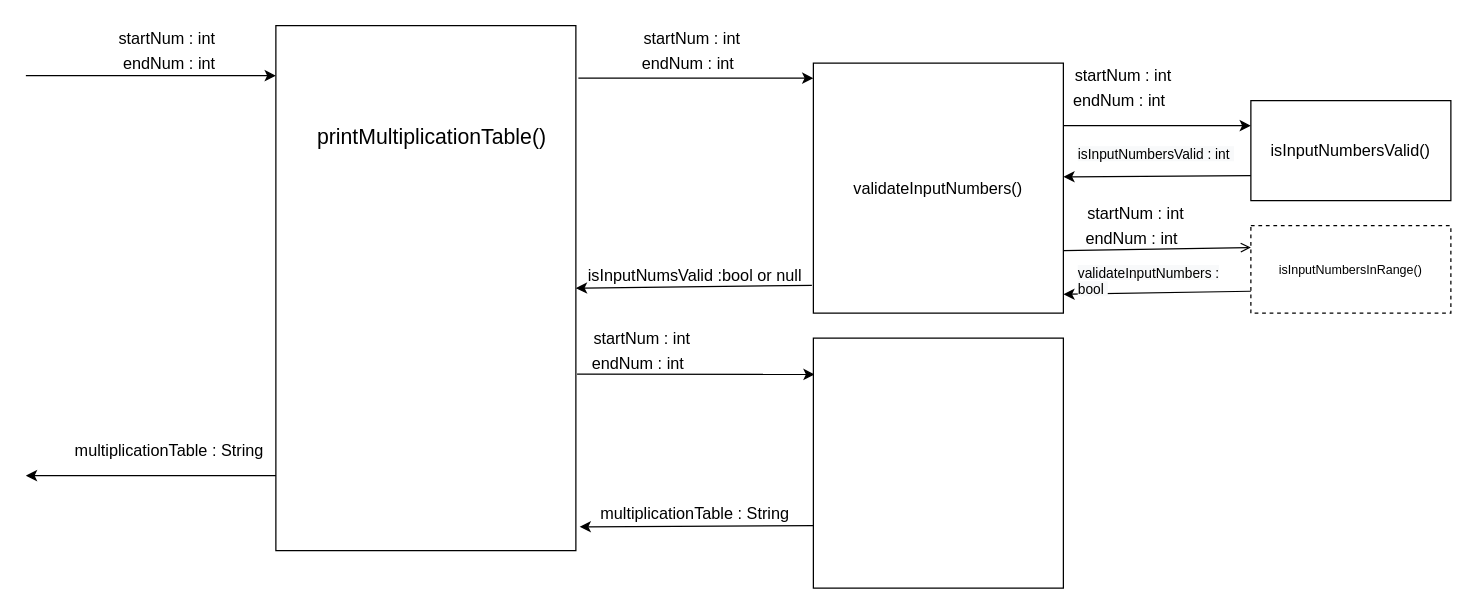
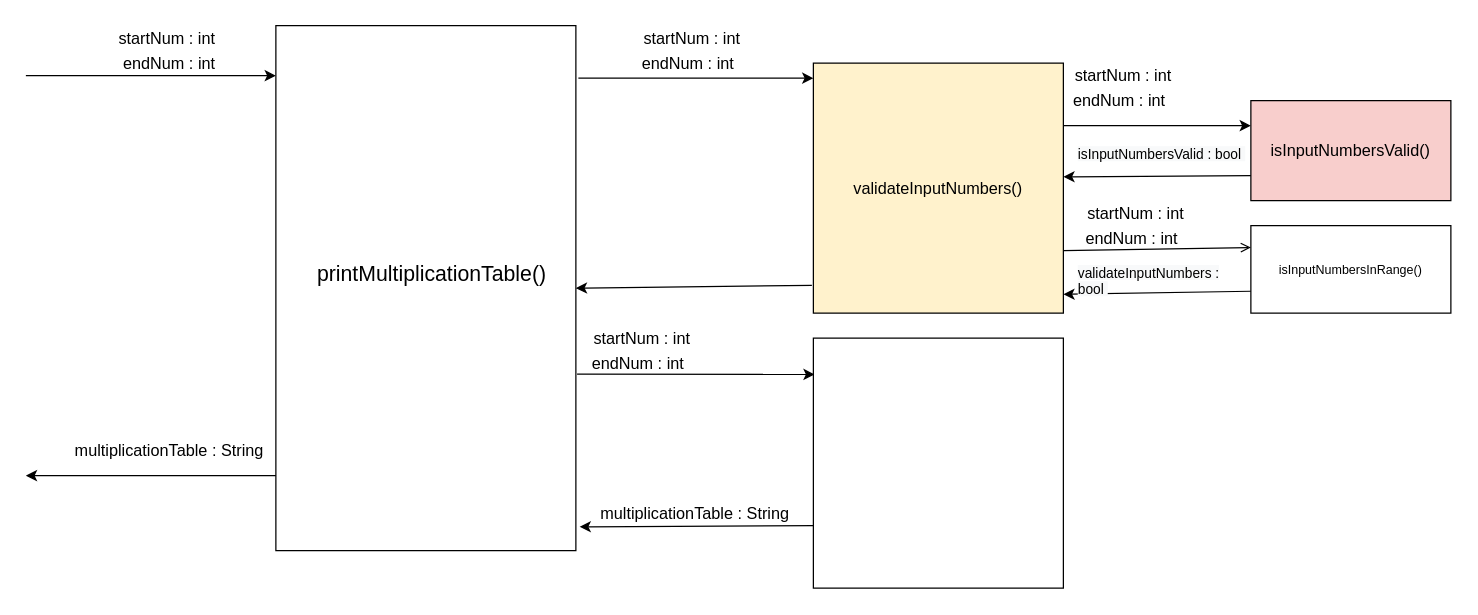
node "printMultiplicationTable()": moved (432, 138) -> (432, 276)
node "isInputNumbersValid()": fillcolor #ffffff -> #f8cecc
node "isInputNumbersValid : int": label "isInputNumbersValid : int" -> "isInputNumbersValid : bool"
node "validateInputNumbers()": fillcolor #ffffff -> #fff2cc
node "isInputNumbersInRange()": style dashed -> solid
node "isInputNumsValid :bool or null": removed
